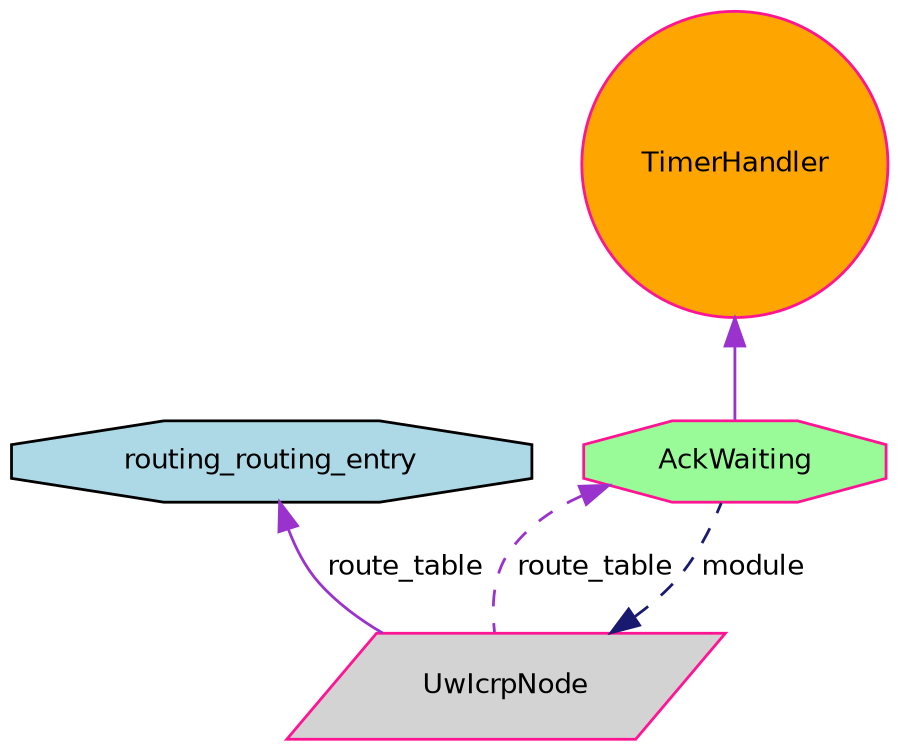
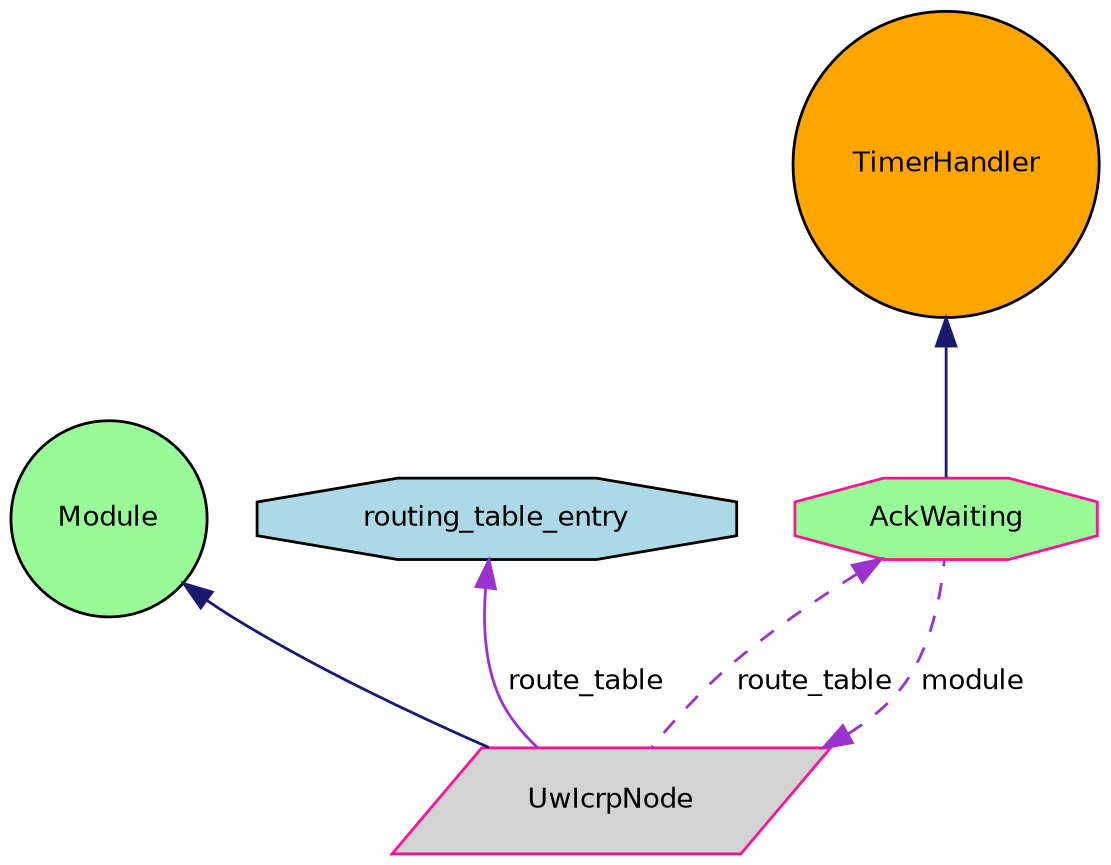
node "TimerHandler": color deeppink -> black
edge "AckWaiting" -> "TimerHandler": color darkorchid3 -> midnightblue
node "routing_routing_entry": label "routing_routing_entry" -> "routing_table_entry"
node "Module": added
edge "AckWaiting" -> "UwIcrpNode": color midnightblue -> darkorchid3
